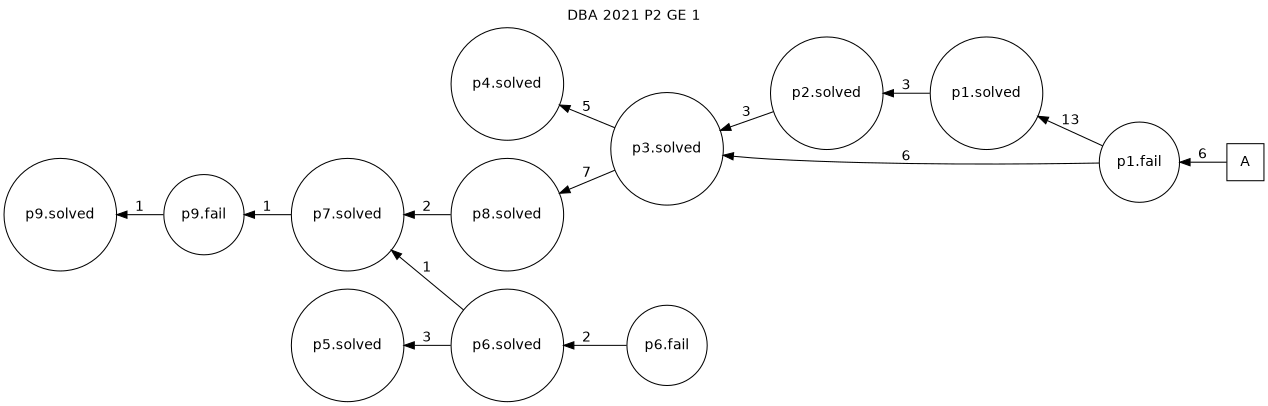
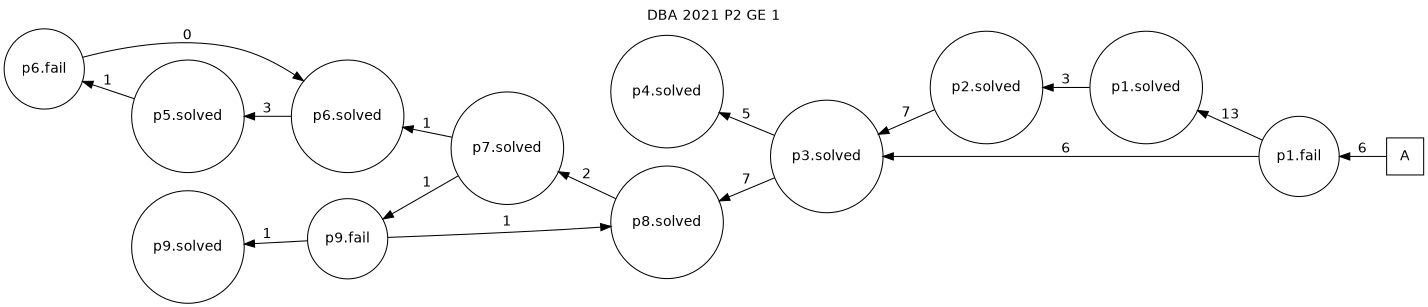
edge "p5.solved" -> "p6.fail": added, label "1"
edge "p2.solved" -> "p3.solved": label "3" -> "7"
edge "p9.fail" -> "p8.solved": added, label "1"
edge "p6.solved" -> "p7.solved": reversed
edge "p6.fail" -> "p6.solved": label "2" -> "0"
